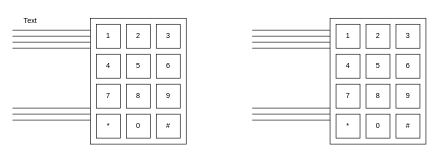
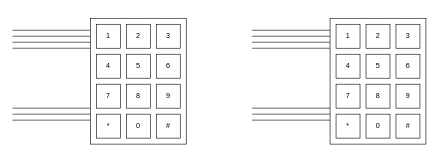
node "Text": removed
